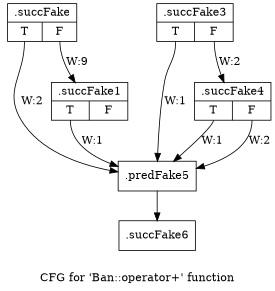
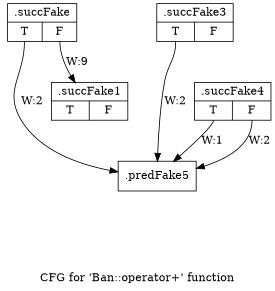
edge ".succFake3" -> ".succFake4": removed, label "W:2"
edge ".succFake3" -> ".predFake5": label "W:1" -> "W:2"
edge ".succFake1" -> ".predFake5": removed, label "W:1"
node ".succFake6": removed
